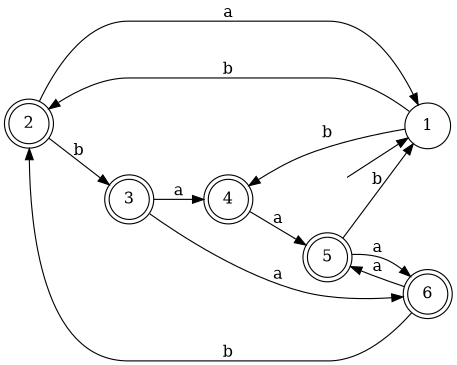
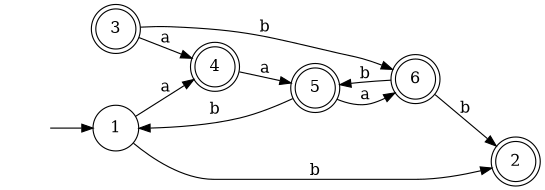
edge "2" -> "1": removed, label "a"
edge "1" -> "4": label "b" -> "a"
edge "2" -> "3": removed, label "b"
edge "6" -> "5": label "a" -> "b"
edge "3" -> "6": label "a" -> "b"
